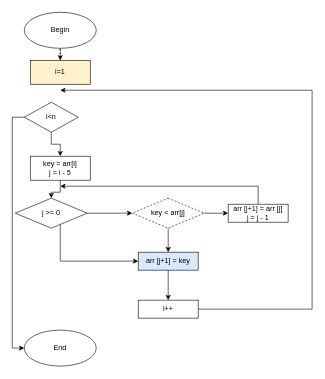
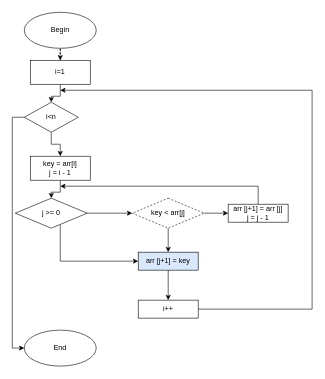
node "i=1": fillcolor #fff2cc -> #ffffff
edge "i=1" -> "i<n": added
node "key = arr[i] j = i - 5": label "key = arr[i] j = i - 5" -> "key = arr[i] j = i - 1"
